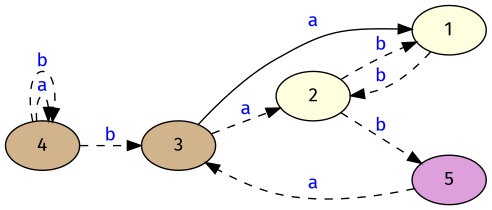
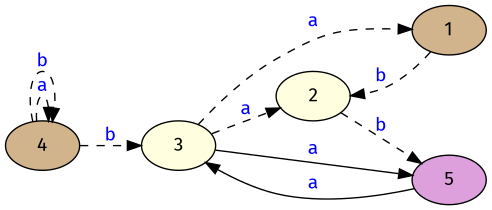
node "1": fillcolor lightyellow -> tan
edge "3" -> "1": style solid -> dashed
edge "2" -> "1": removed, label "b"
node "3": fillcolor tan -> lightyellow
edge "3" -> "5": added, label "a"
edge "5" -> "3": style dashed -> solid
